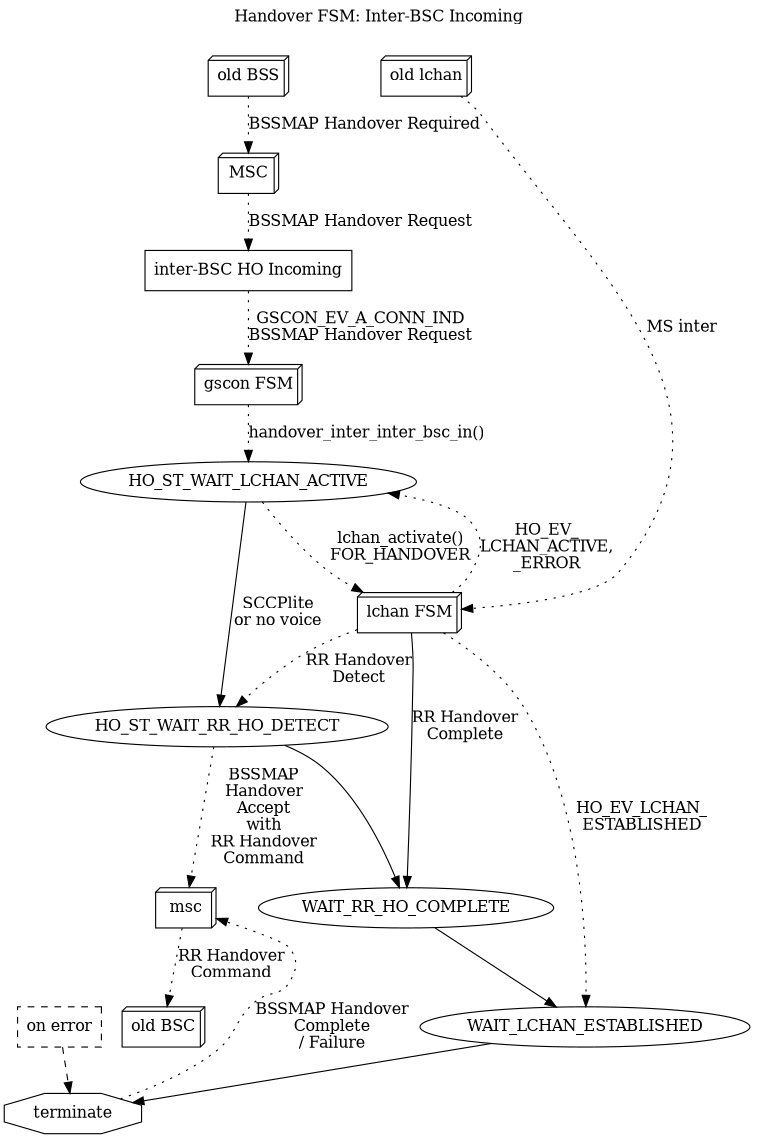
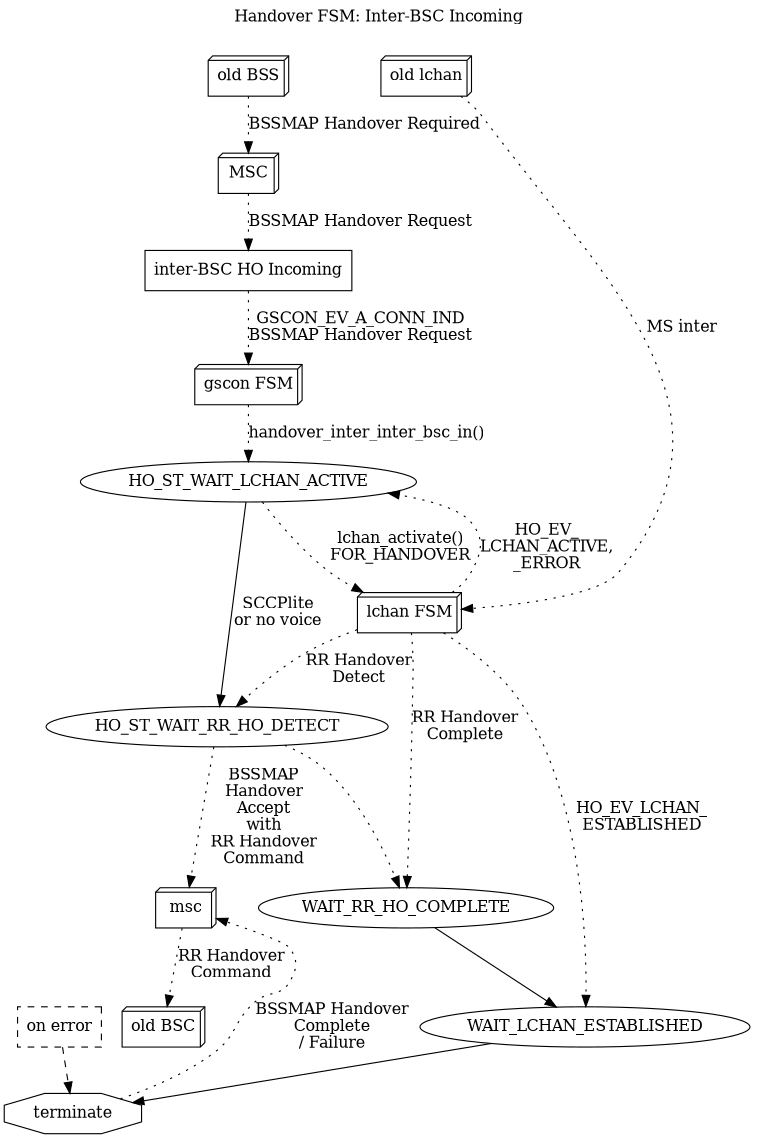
edge "lchan FSM" -> "WAIT_RR_HO_COMPLETE": style solid -> dotted
edge "HO_ST_WAIT_RR_HO_DETECT" -> "WAIT_RR_HO_COMPLETE": style solid -> dotted
